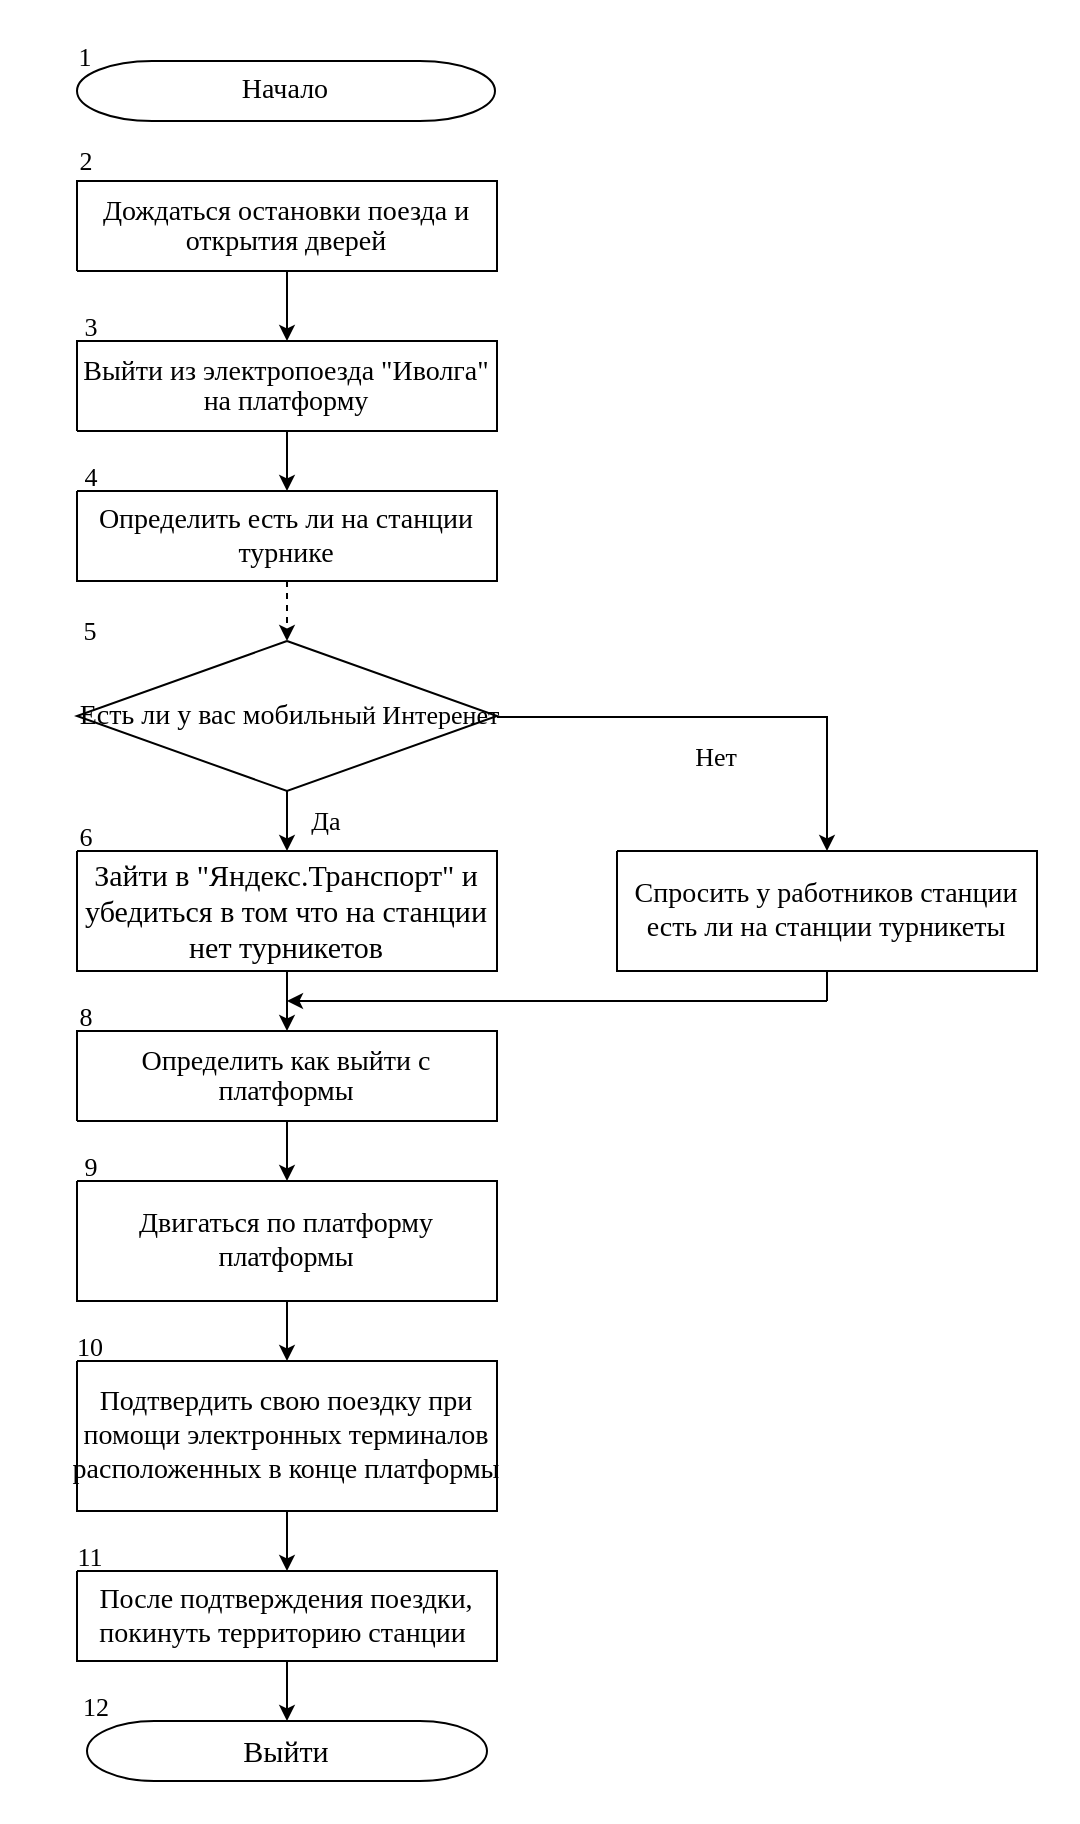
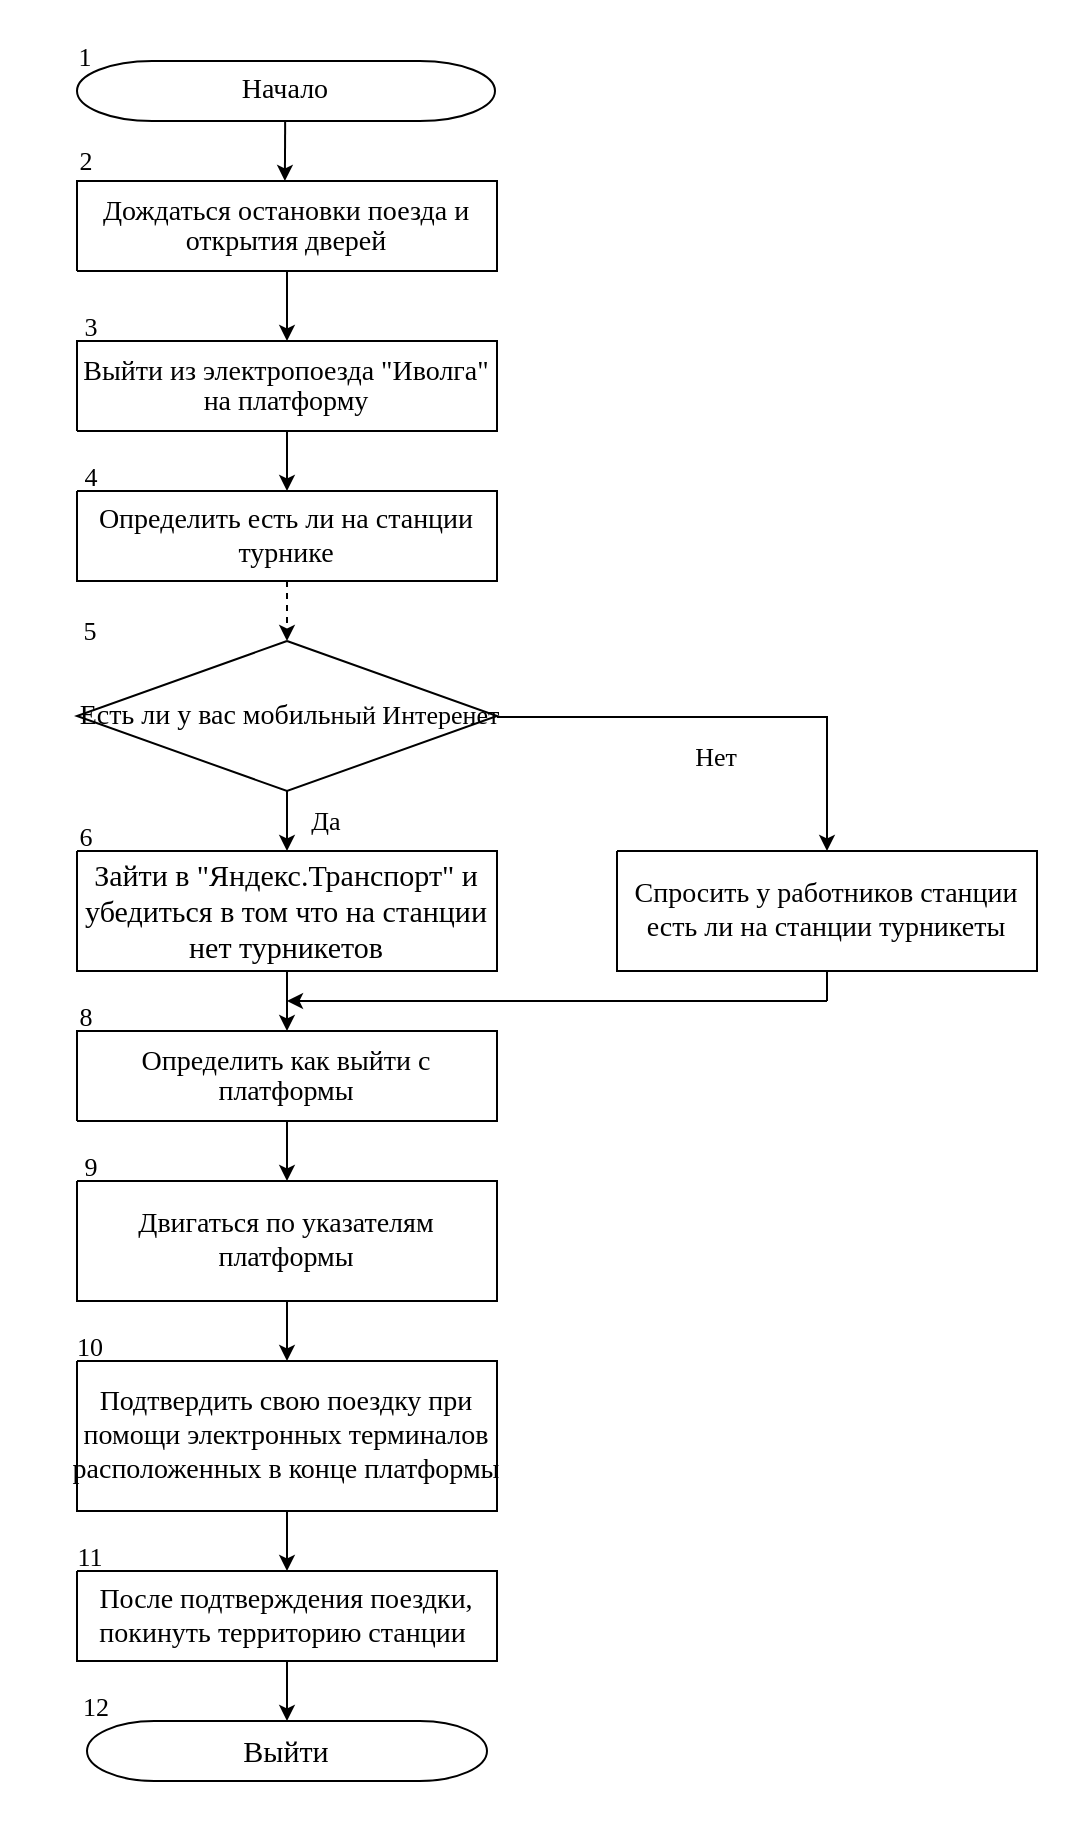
edge "Начало" -> "Дождаться остановки поезда и открытия дверей": added
node "Двигаться по платформу платформы": label "Двигаться по платформу платформы" -> "Двигаться по указателям платформы"
